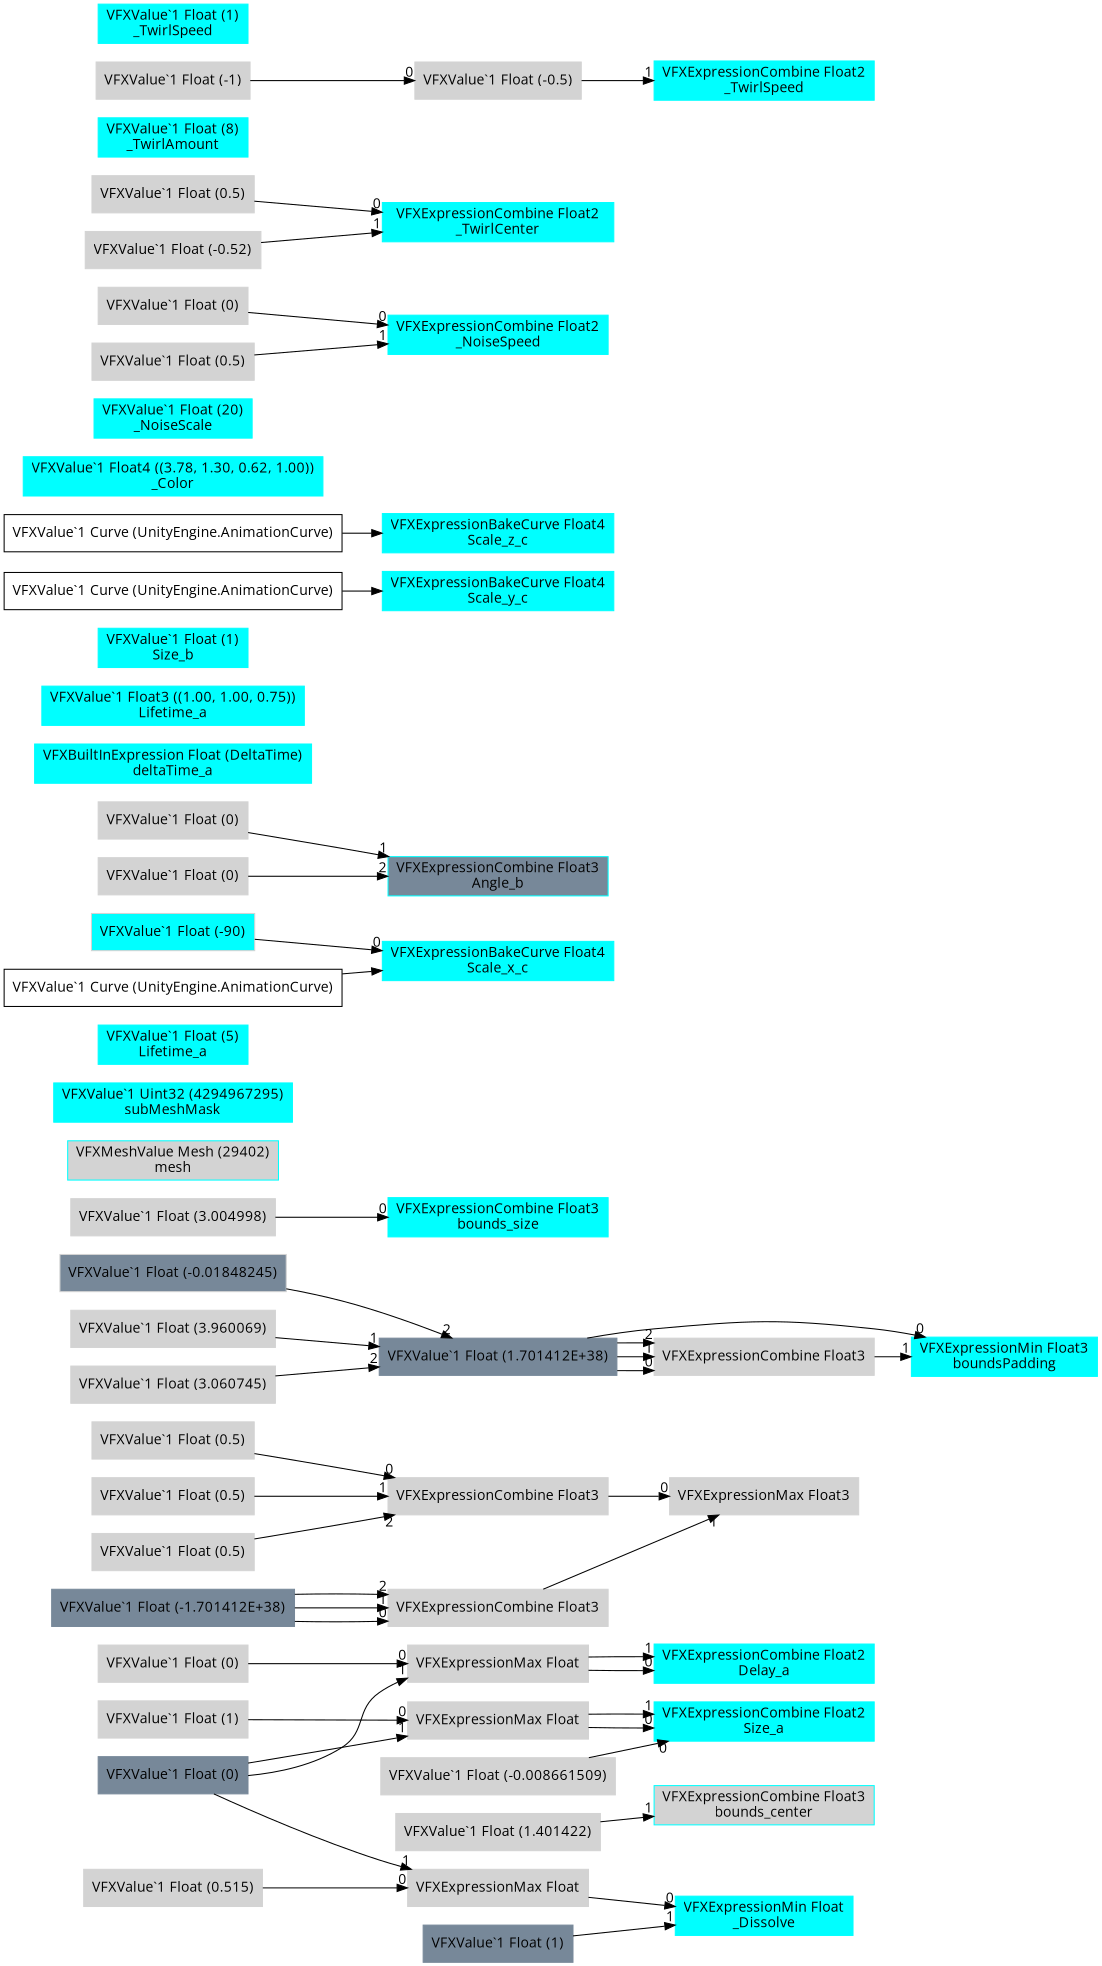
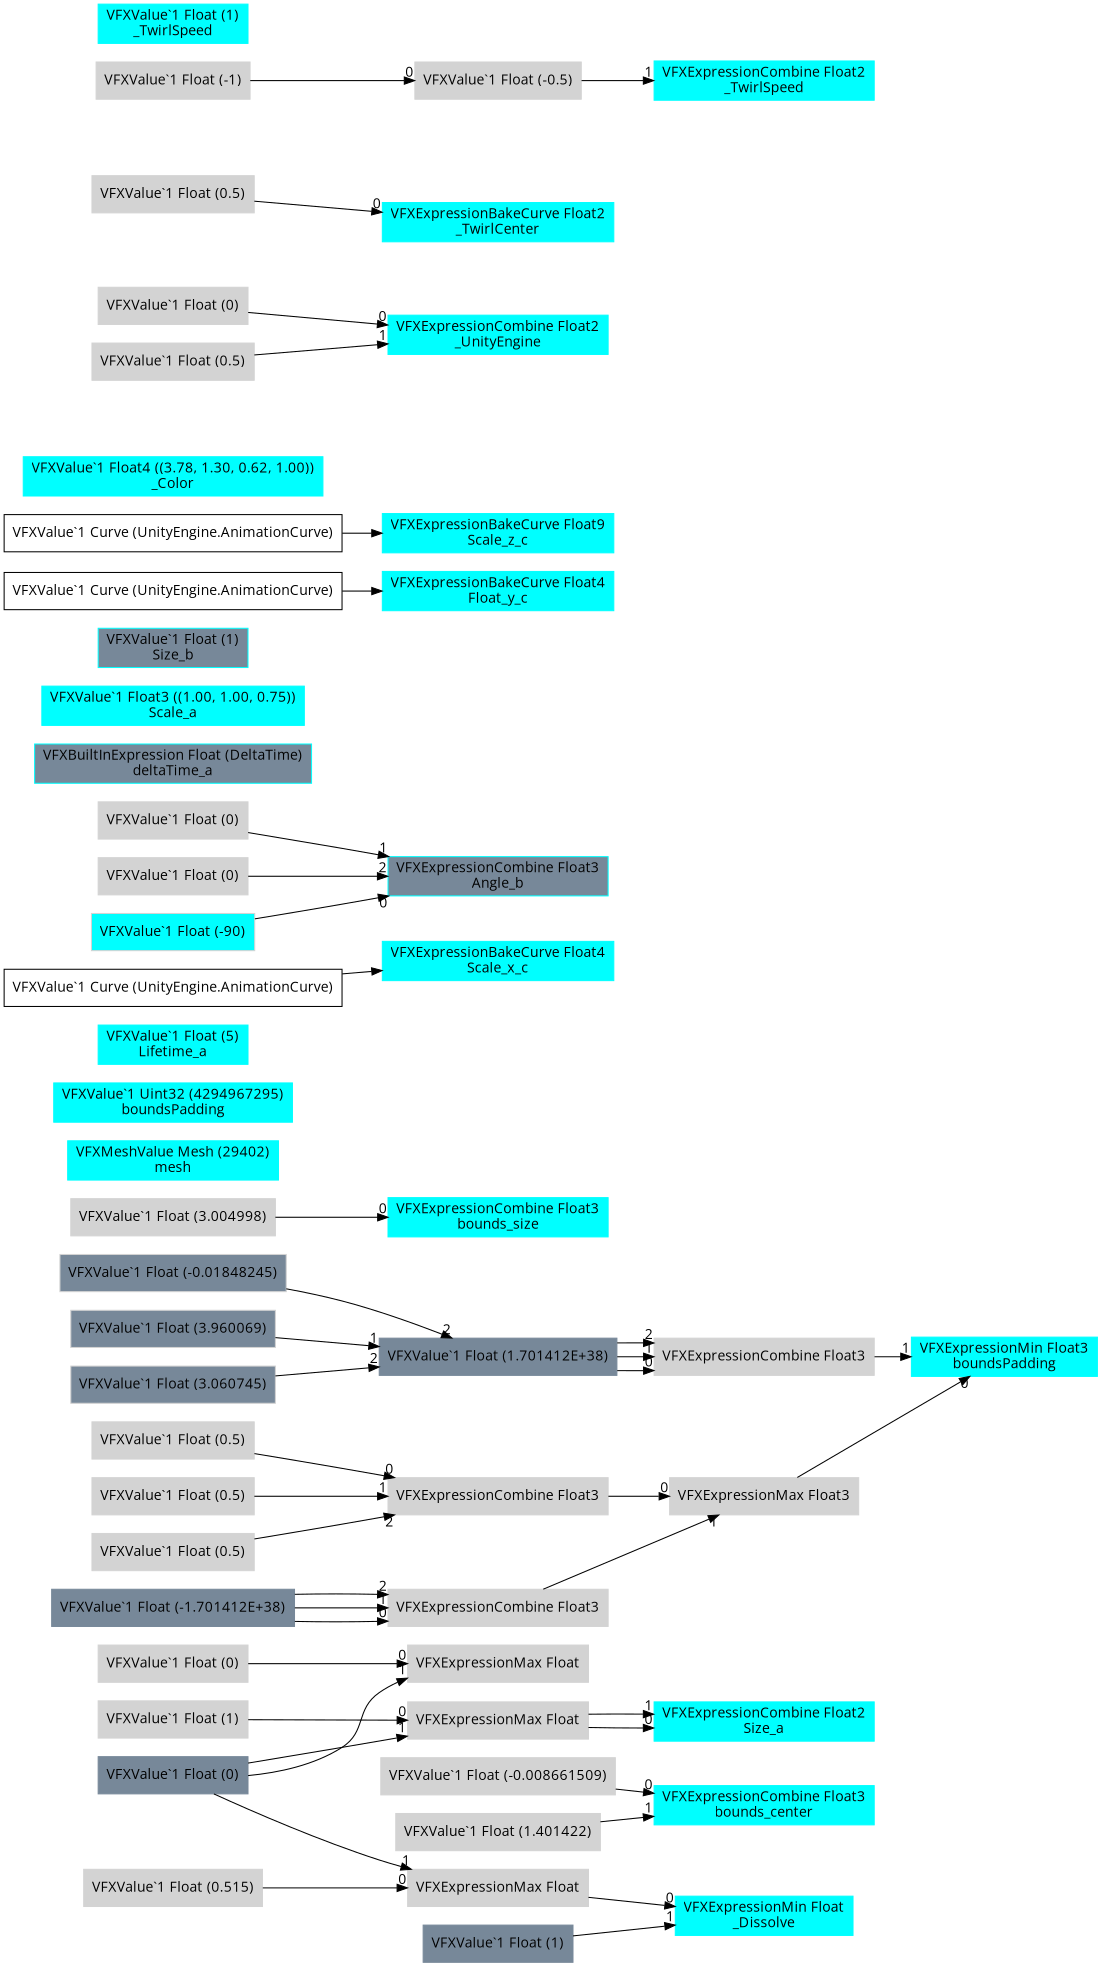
node "VFXValue`1 Float (8) _TwirlAmount": removed
node "VFXExpressionCombine Float2 _TwirlCenter": label "VFXExpressionCombine Float2 _TwirlCenter" -> "VFXExpressionBakeCurve Float2 _TwirlCenter"
node "VFXValue`1 Float (-0.52)": removed
node "VFXExpressionCombine Float2 _NoiseSpeed": label "VFXExpressionCombine Float2 _NoiseSpeed" -> "VFXExpressionCombine Float2 _UnityEngine"
node "VFXValue`1 Float (20) _NoiseScale": removed
node "VFXExpressionBakeCurve Float4 Scale_z_c": label "VFXExpressionBakeCurve Float4 Scale_z_c" -> "VFXExpressionBakeCurve Float9 Scale_z_c"
node "VFXExpressionBakeCurve Float4 Scale_y_c": label "VFXExpressionBakeCurve Float4 Scale_y_c" -> "VFXExpressionBakeCurve Float4 Float_y_c"
node "VFXValue`1 Float (1) Size_b": fillcolor cyan -> lightslategray
node "VFXValue`1 Float3 ((1.00, 1.00, 0.75)) Lifetime_a": label "VFXValue`1 Float3 ((1.00, 1.00, 0.75)) Lifetime_a" -> "VFXValue`1 Float3 ((1.00, 1.00, 0.75)) Scale_a"
node "VFXBuiltInExpression Float (DeltaTime) deltaTime_a": fillcolor cyan -> lightslategray
edge "VFXValue`1 Float (-90)" -> "VFXExpressionBakeCurve Float4 Scale_x_c": now "VFXValue`1 Float (-90)" -> "VFXExpressionCombine Float3 Angle_b"
node "VFXValue`1 Uint32 (4294967295) subMeshMask": label "VFXValue`1 Uint32 (4294967295) subMeshMask" -> "VFXValue`1 Uint32 (4294967295) boundsPadding"
node "VFXMeshValue Mesh (29402) mesh": fillcolor lightgray -> cyan
edge "VFXValue`1 Float (1.701412E+38)" -> "VFXExpressionMin Float3 boundsPadding": now "VFXExpressionMax Float3" -> "VFXExpressionMin Float3 boundsPadding"
node "VFXValue`1 Float (3.960069)": fillcolor lightgray -> lightslategray
node "VFXValue`1 Float (3.060745)": fillcolor lightgray -> lightslategray
node "VFXExpressionCombine Float2 Delay_a": removed
edge "VFXValue`1 Float (-0.008661509)" -> "VFXExpressionCombine Float2 Size_a": now "VFXValue`1 Float (-0.008661509)" -> "VFXExpressionCombine Float3 bounds_center"
node "VFXExpressionCombine Float3 bounds_center": fillcolor lightgray -> cyan
